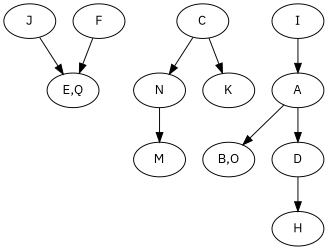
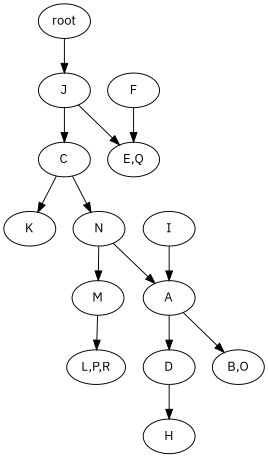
node "root": added
edge "J" -> "C": added
edge "N" -> "A": added
node "L,P,R": added
